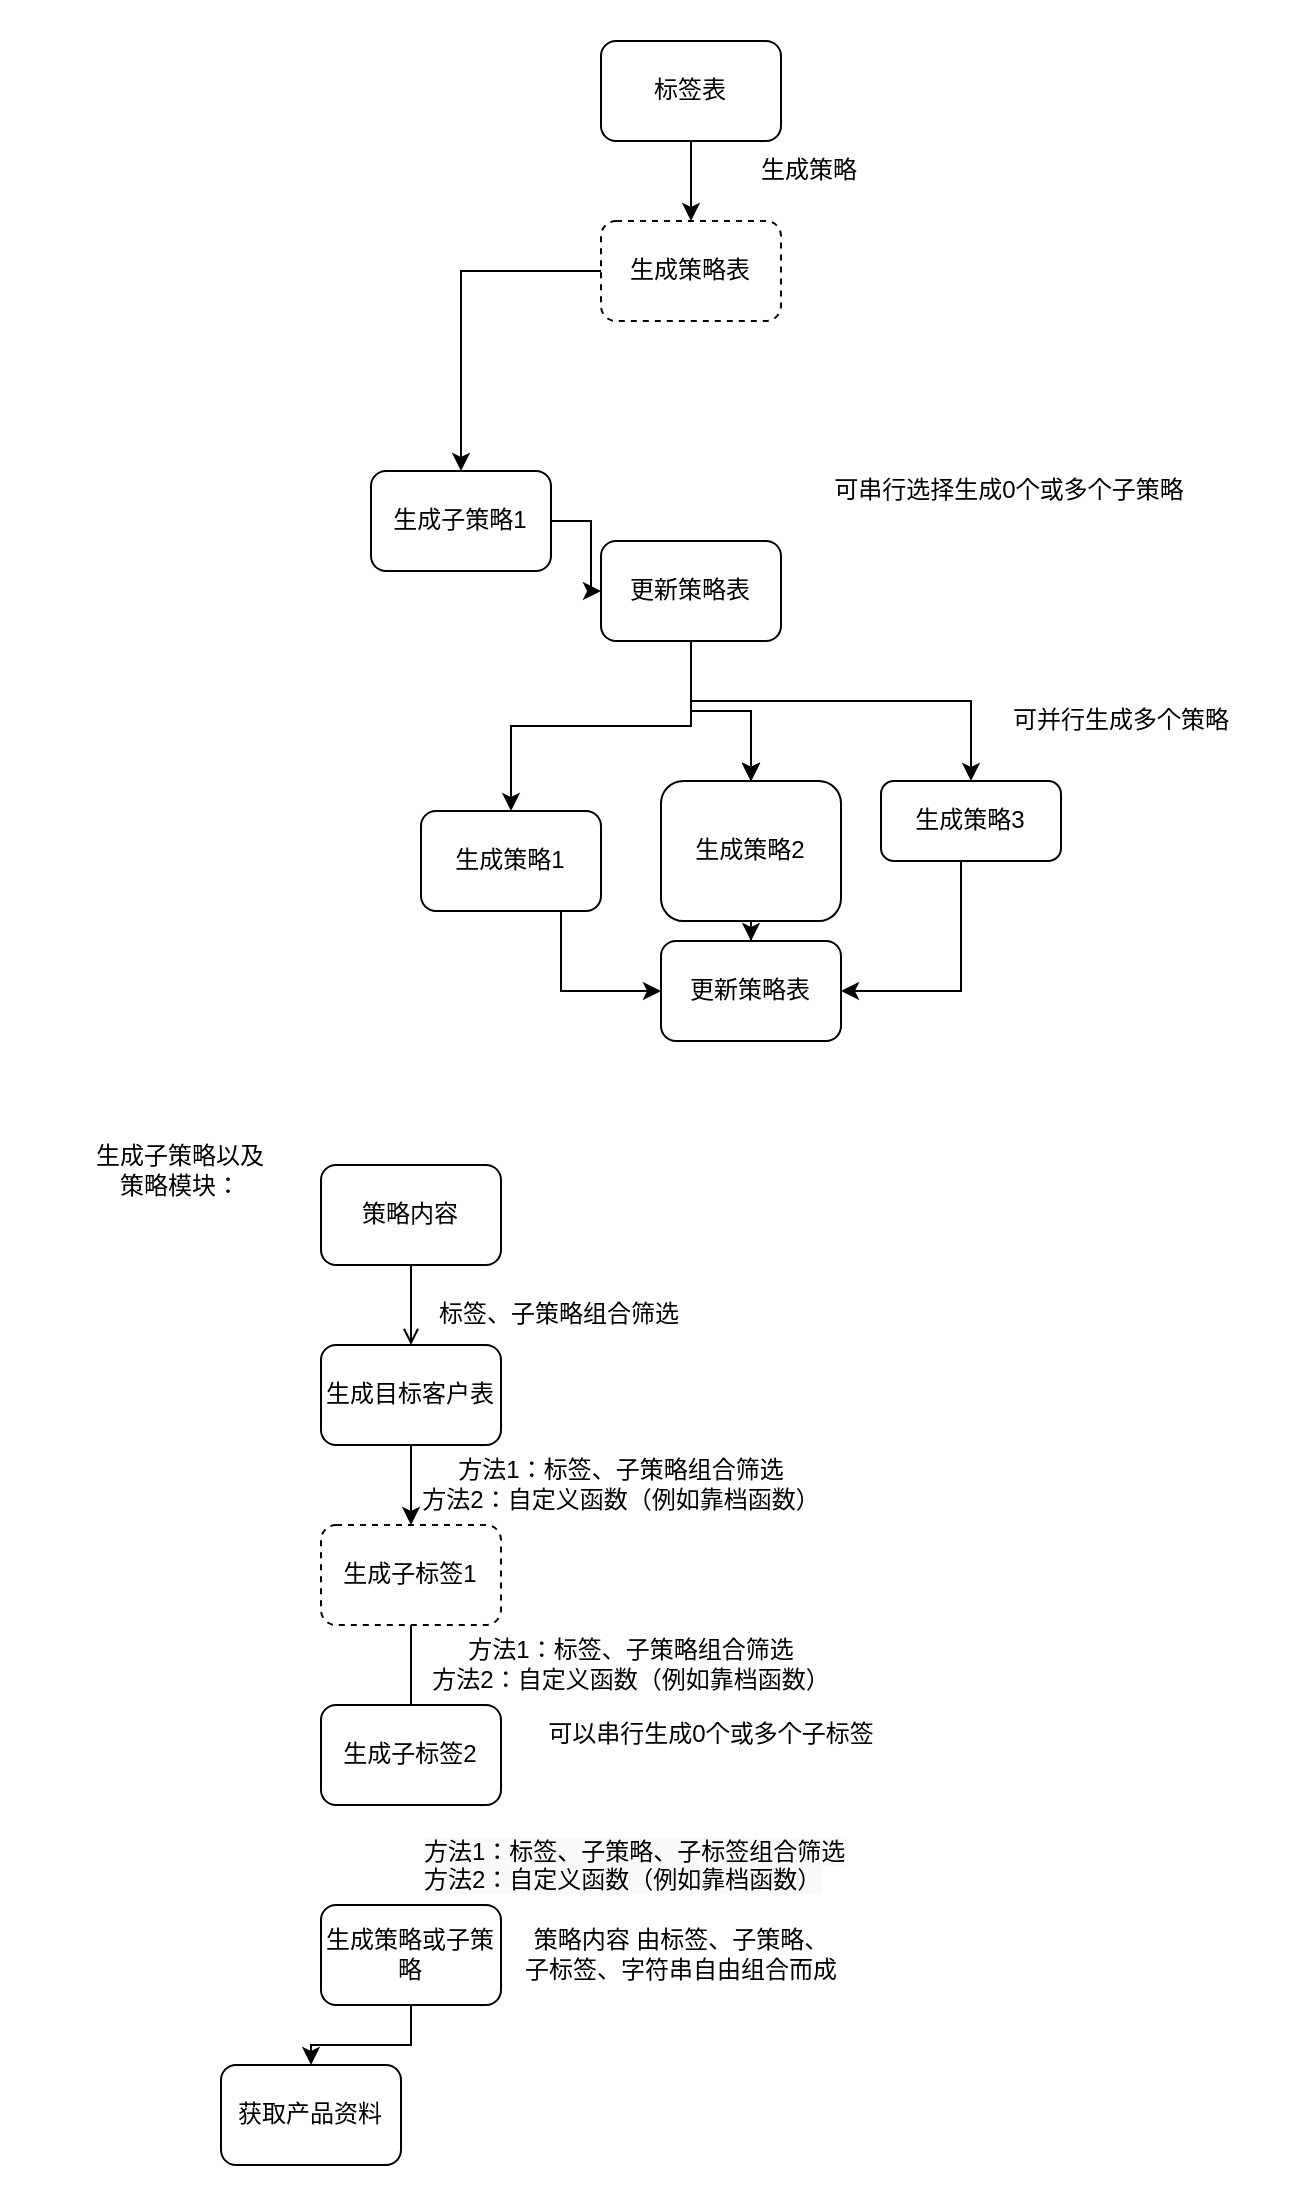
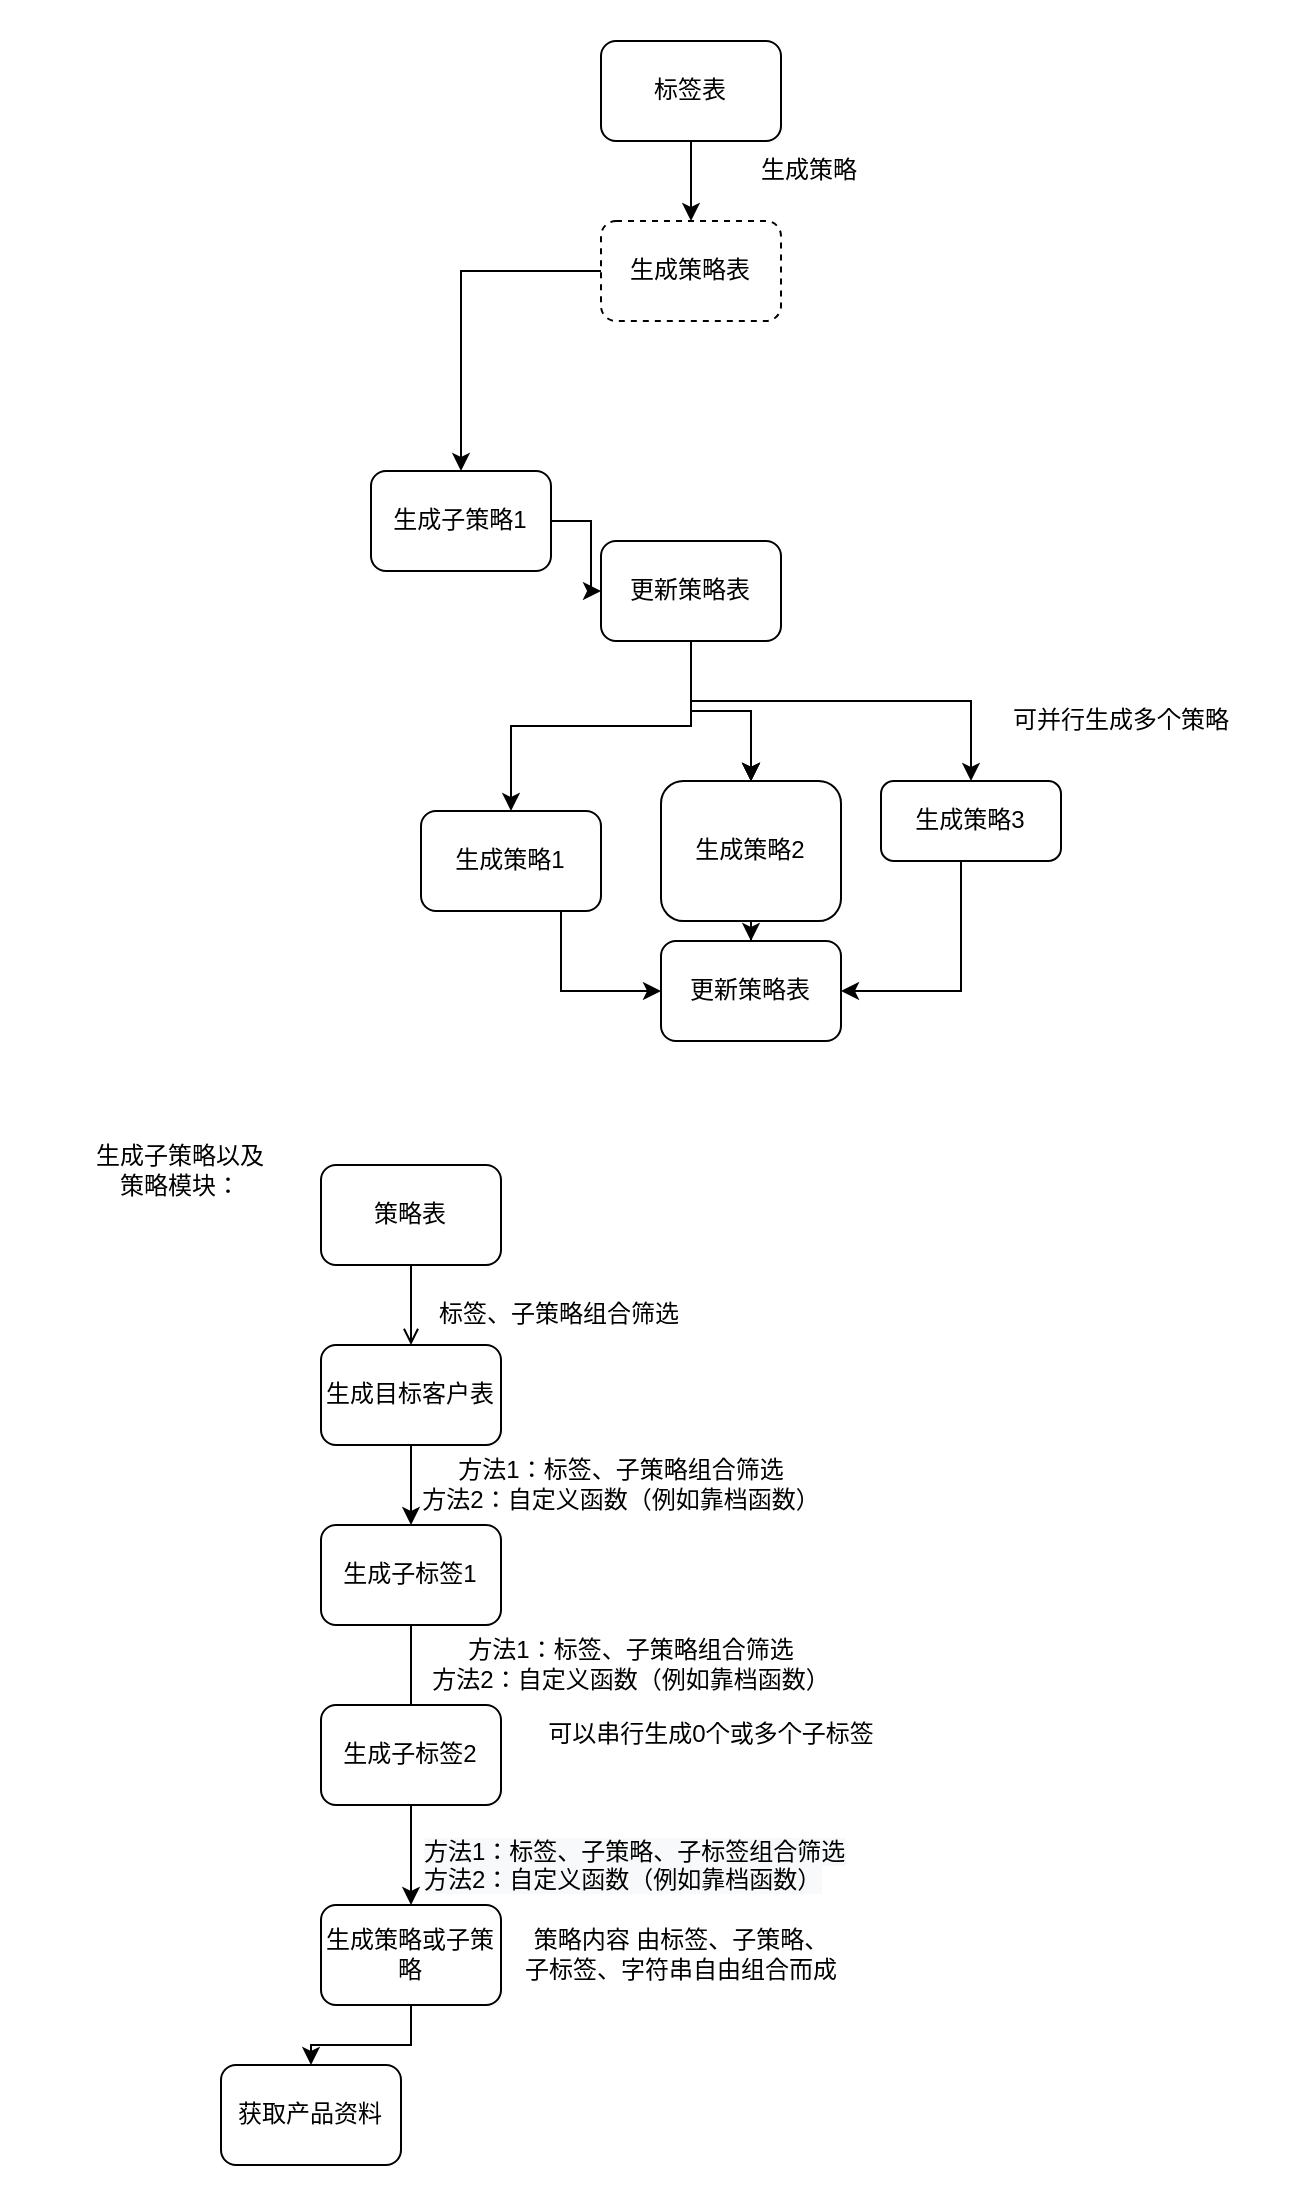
node "可串行选择生成0个或多个子策略": removed
node "策略内容": label "策略内容" -> "策略表"
node "生成子标签1": style dashed -> solid
edge "生成子标签2" -> "生成策略或子策略": added
